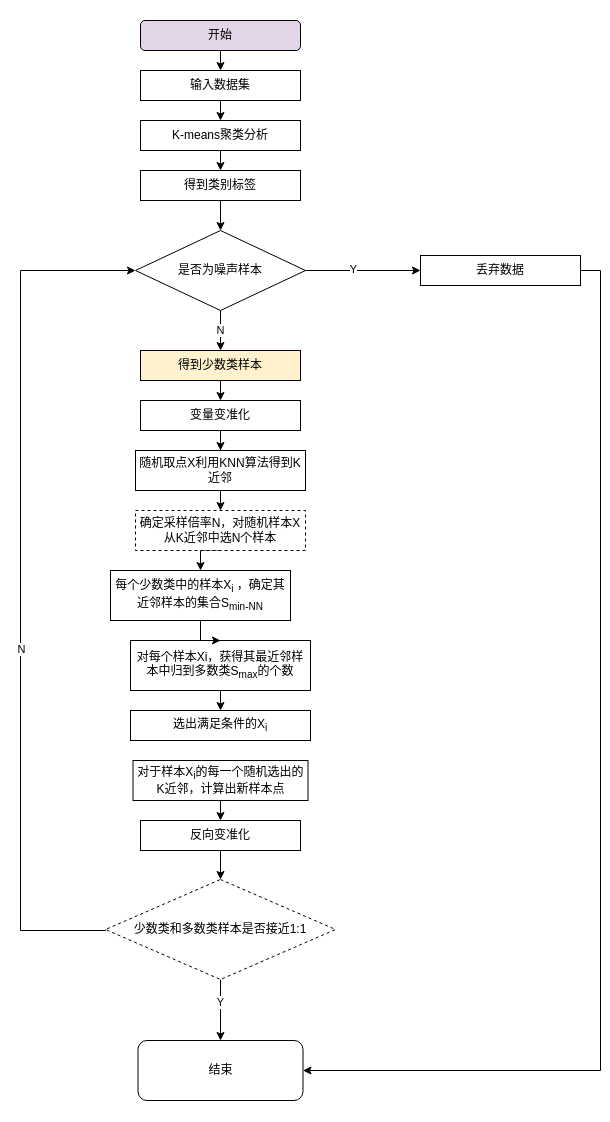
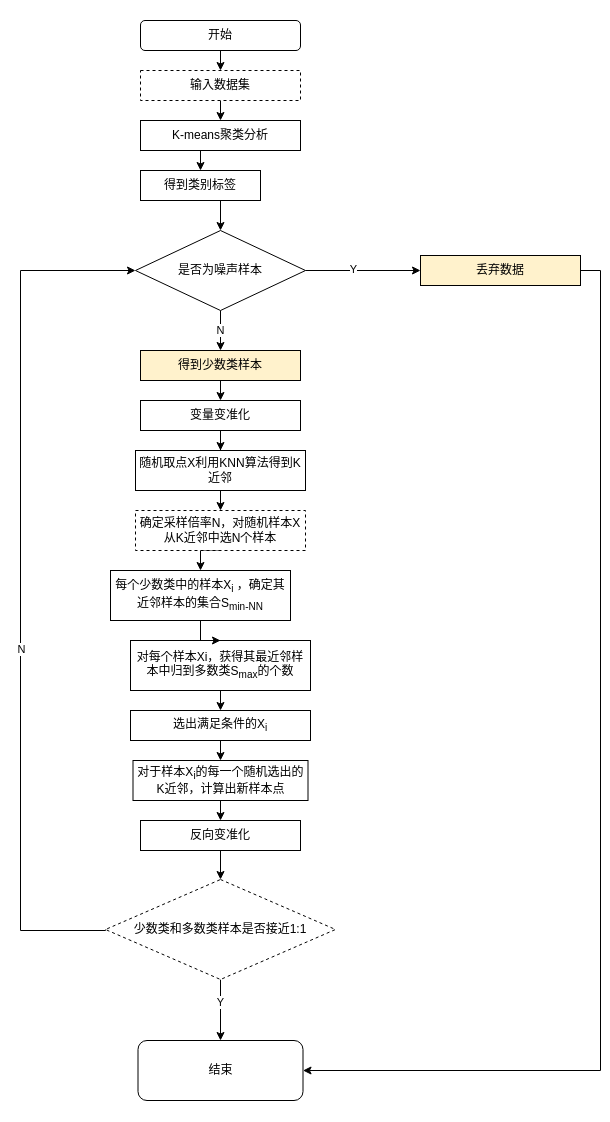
node "开始": fillcolor #e1d5e7 -> #ffffff
node "输入数据集": style solid -> dashed
node "得到类别标签": size 160x30 -> 120x30
node "丢弃数据": fillcolor #ffffff -> #fff2cc
edge "选出满足条件的Xi" -> "对于样本Xi的每一个随机选出的K近邻，计算出新样本点": added
